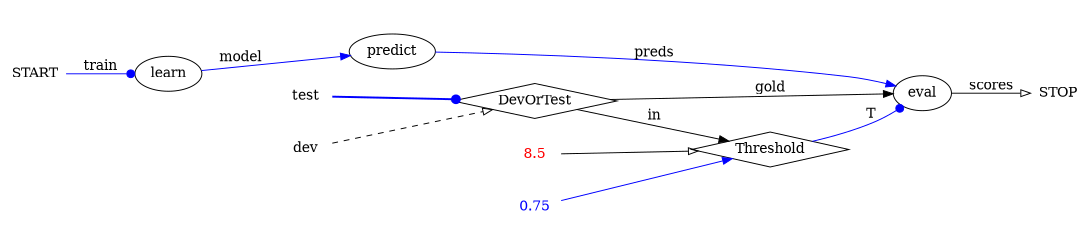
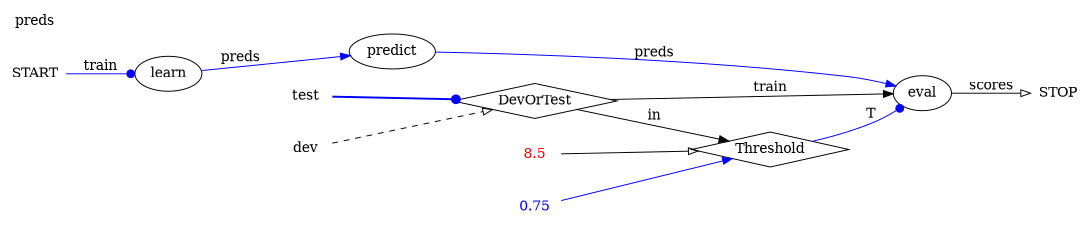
node "preds": added
edge "learn" -> "predict": label "model" -> "preds"
edge "DevOrTest" -> "eval": label "gold" -> "train"
